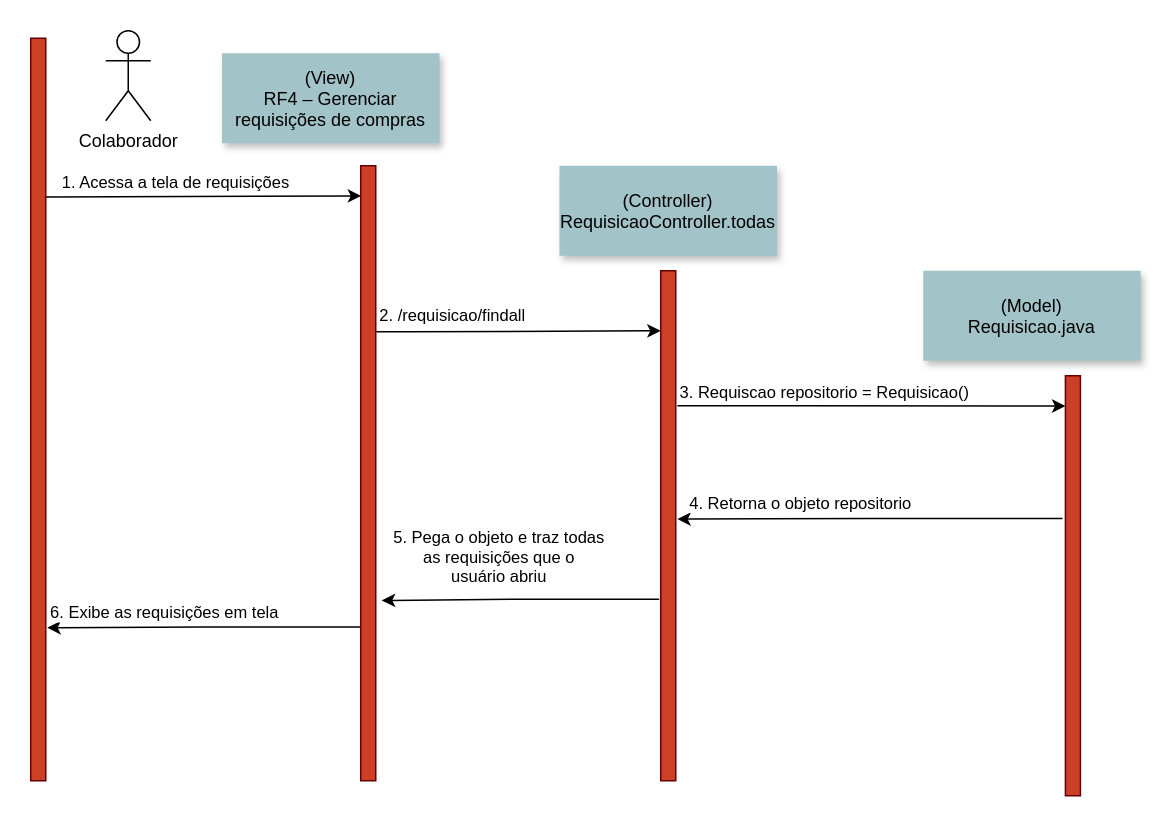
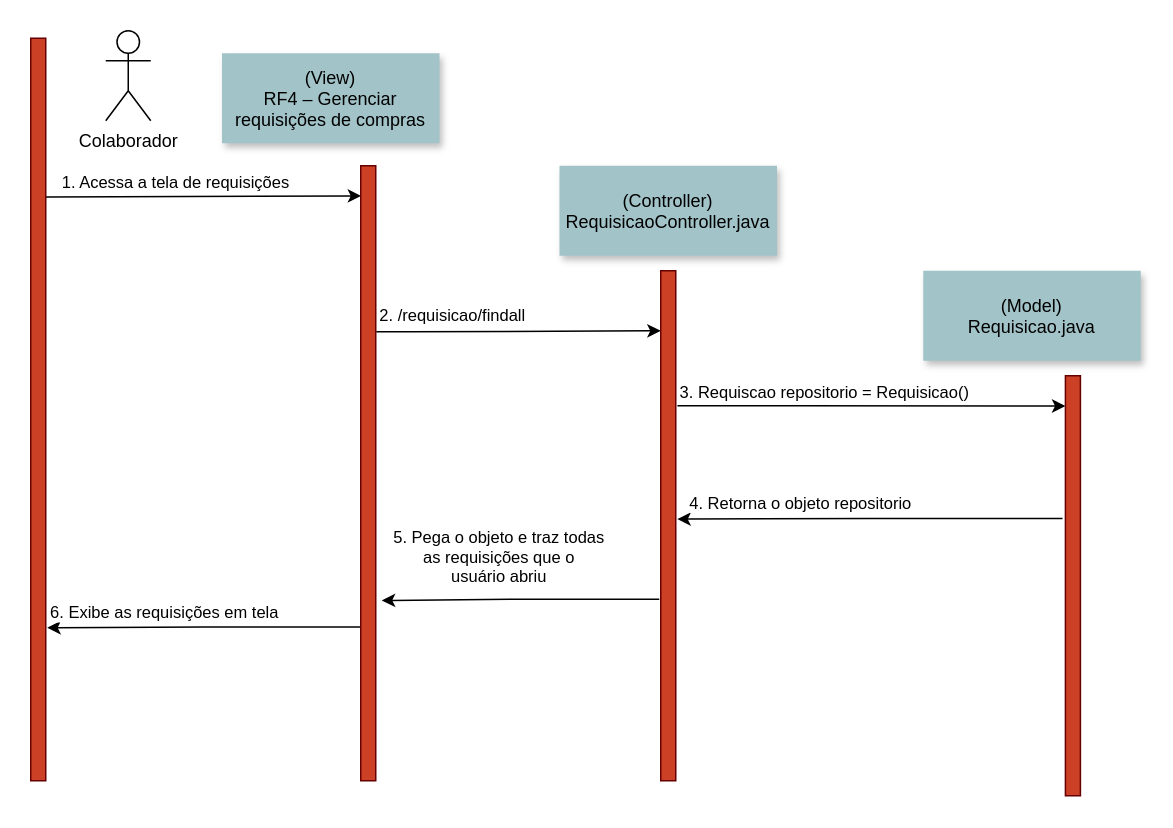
node "(Controller) RequisicaoController.todas": label "(Controller) RequisicaoController.todas" -> "(Controller) RequisicaoController.java"
